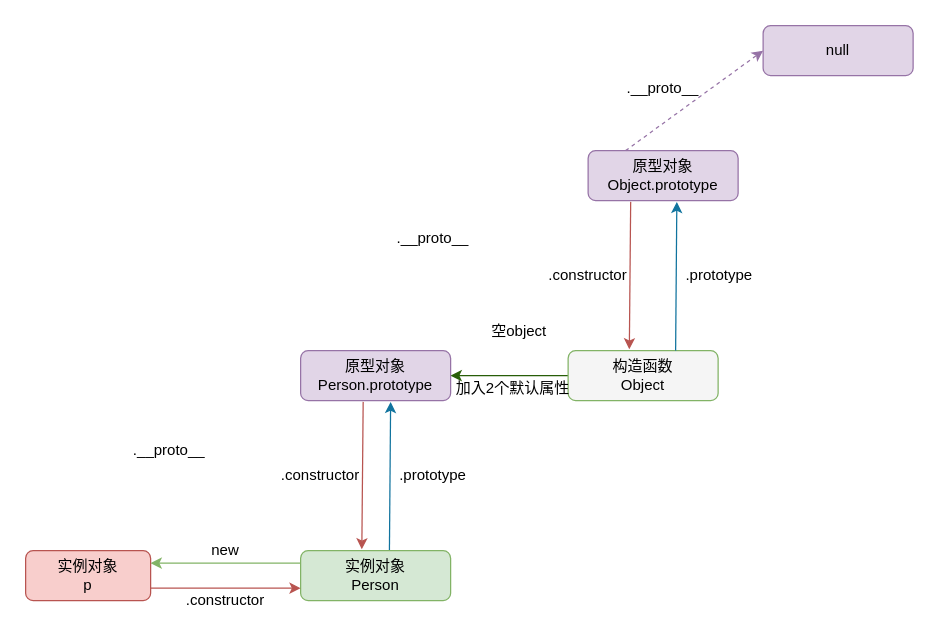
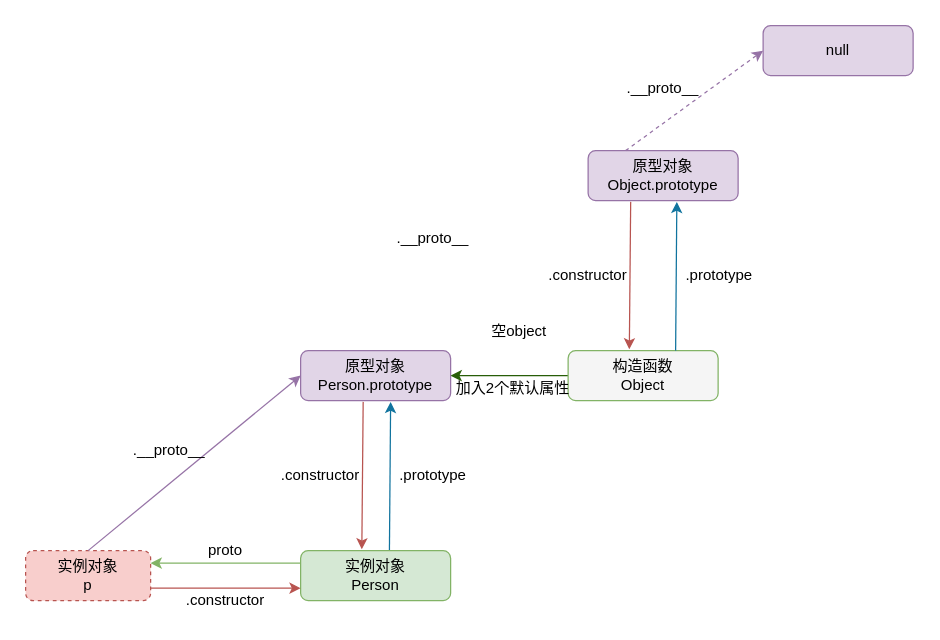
edge "实例对象 p" -> "原型对象 Person.prototype": added
node "new": label "new" -> "proto"
node "实例对象 p": style solid -> dashed
